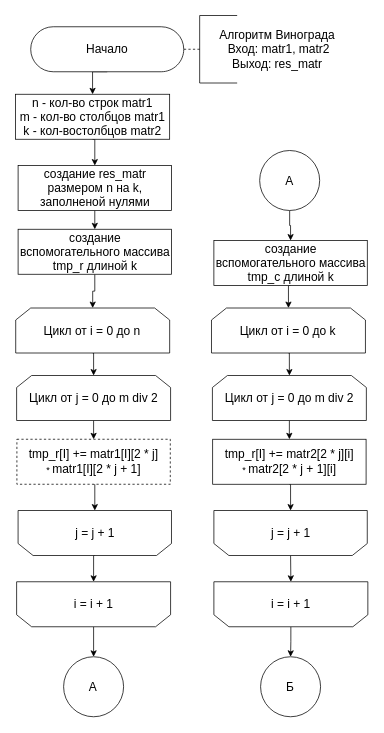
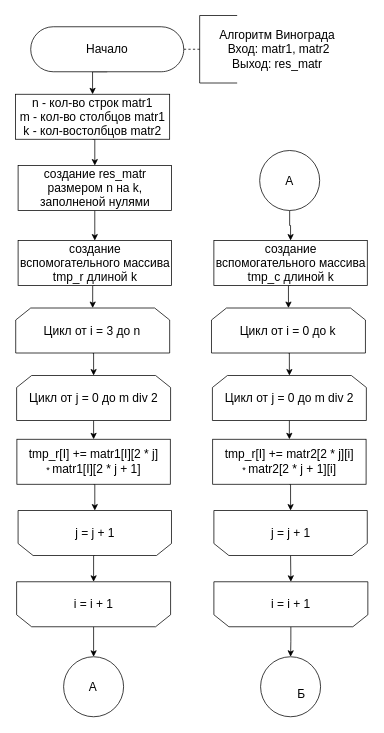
node "создание вспомогательного массива tmp_r длиной k": moved (95, 252) -> (95, 263)
node "Цикл от i = 0 до n": label "Цикл от i = 0 до n" -> "Цикл от i = 3 до n"
node "tmp_r[I] += matr1[I][2 * j] * matr1[I][2 * j + 1]": style dashed -> solid
node "Б": moved (290, 687) -> (301, 694)
